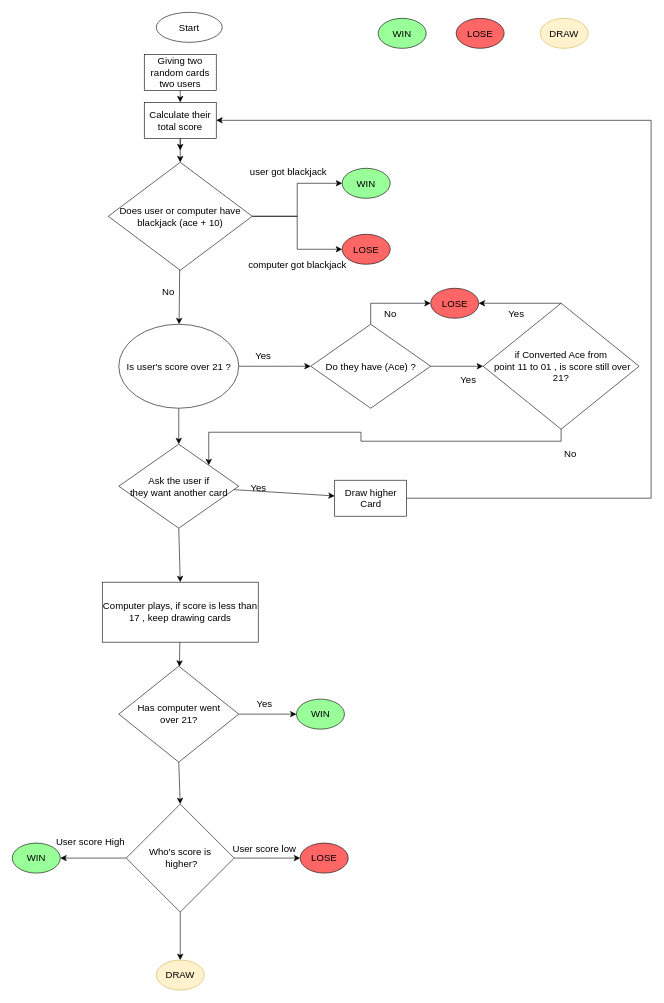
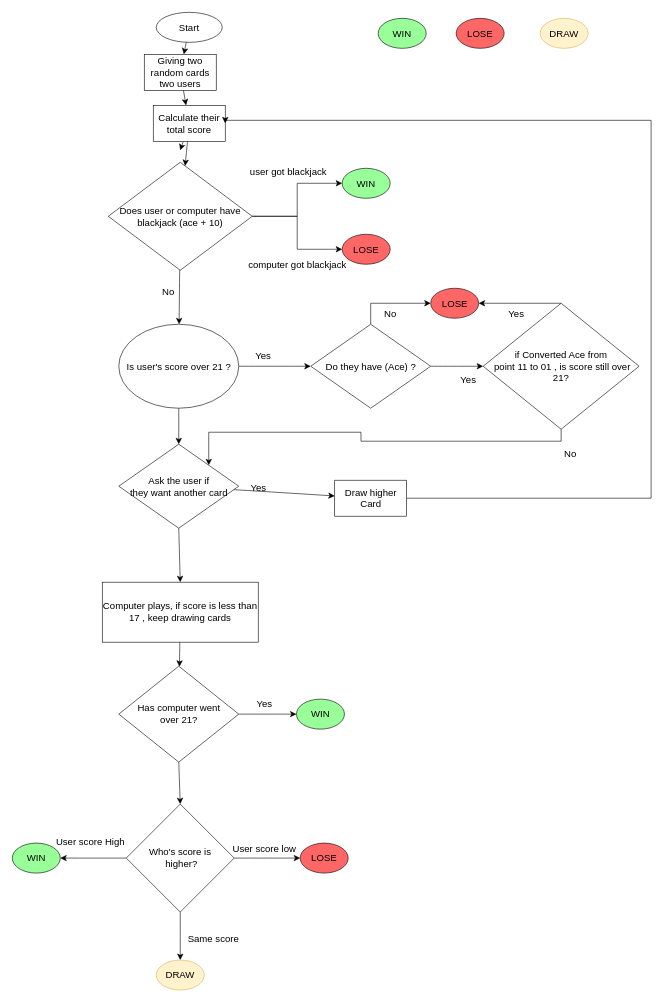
edge "Start" -> "Giving two random cards two users": added
node "Calculate their total score": moved (180, 120) -> (189, 123)
node "Same score": added
